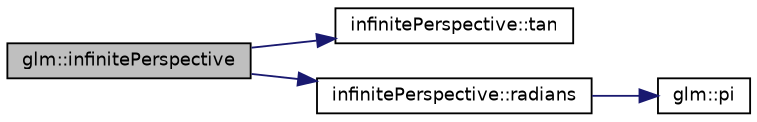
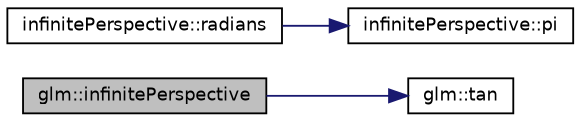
node "infinitePerspective::tan": label "infinitePerspective::tan" -> "glm::tan"
edge "glm::infinitePerspective" -> "infinitePerspective::radians": removed
node "glm::pi": label "glm::pi" -> "infinitePerspective::pi"
